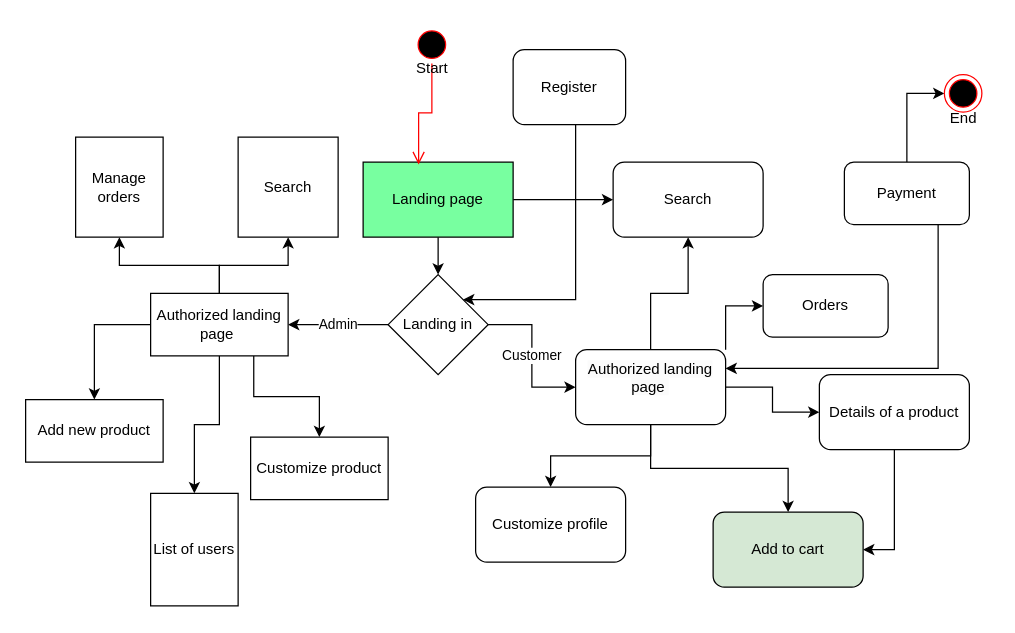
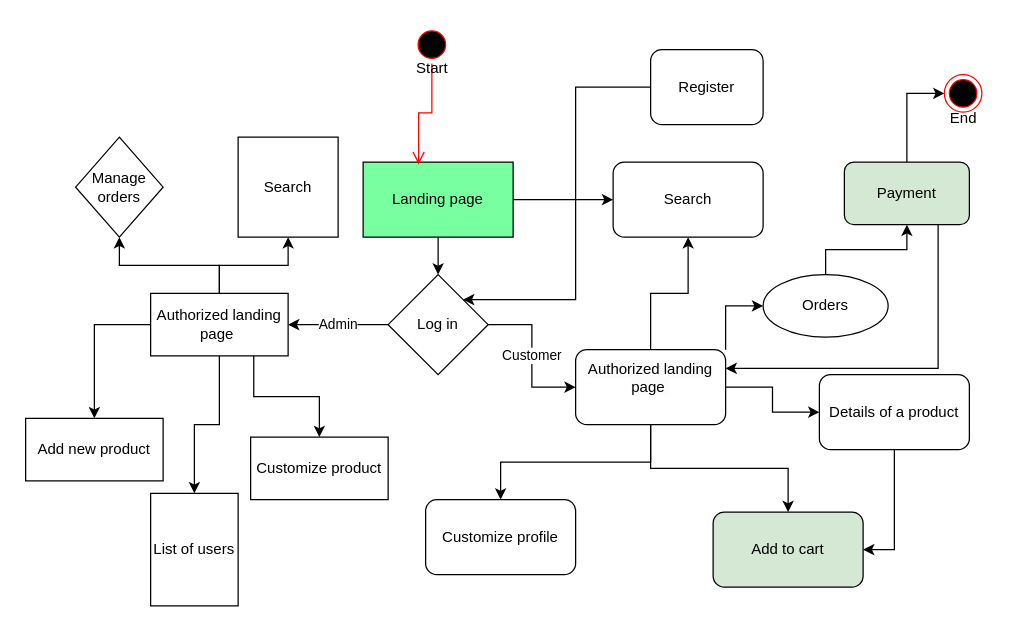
node "Register": moved (569, 87) -> (707, 87)
node "Manage orders": shape rectangle -> diamond
node "Payment": fillcolor #ffffff -> #d5e8d4
edge "Orders" -> "Payment": added
node "Orders": shape rounded rectangle -> ellipse
node "Landing in": label "Landing in" -> "Log in"
node "Add new product": moved (94, 431) -> (94, 449)
node "Customize profile": moved (551, 524) -> (501, 537)
